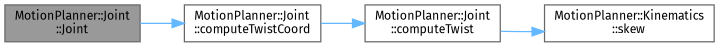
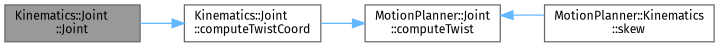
node "MotionPlanner::Joint ::Joint": label "MotionPlanner::Joint ::Joint" -> "Kinematics::Joint ::Joint"
node "MotionPlanner::Joint ::computeTwistCoord": label "MotionPlanner::Joint ::computeTwistCoord" -> "Kinematics::Joint ::computeTwistCoord"
edge "MotionPlanner::Joint ::computeTwist" -> "MotionPlanner::Kinematics ::skew": reversed
